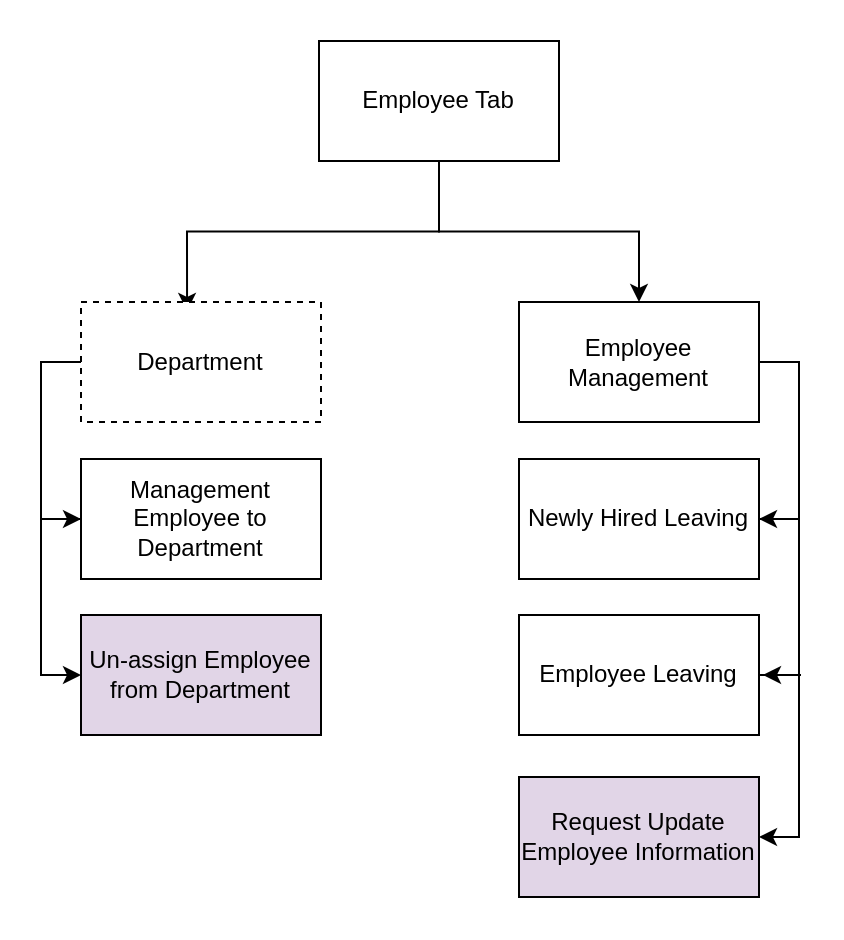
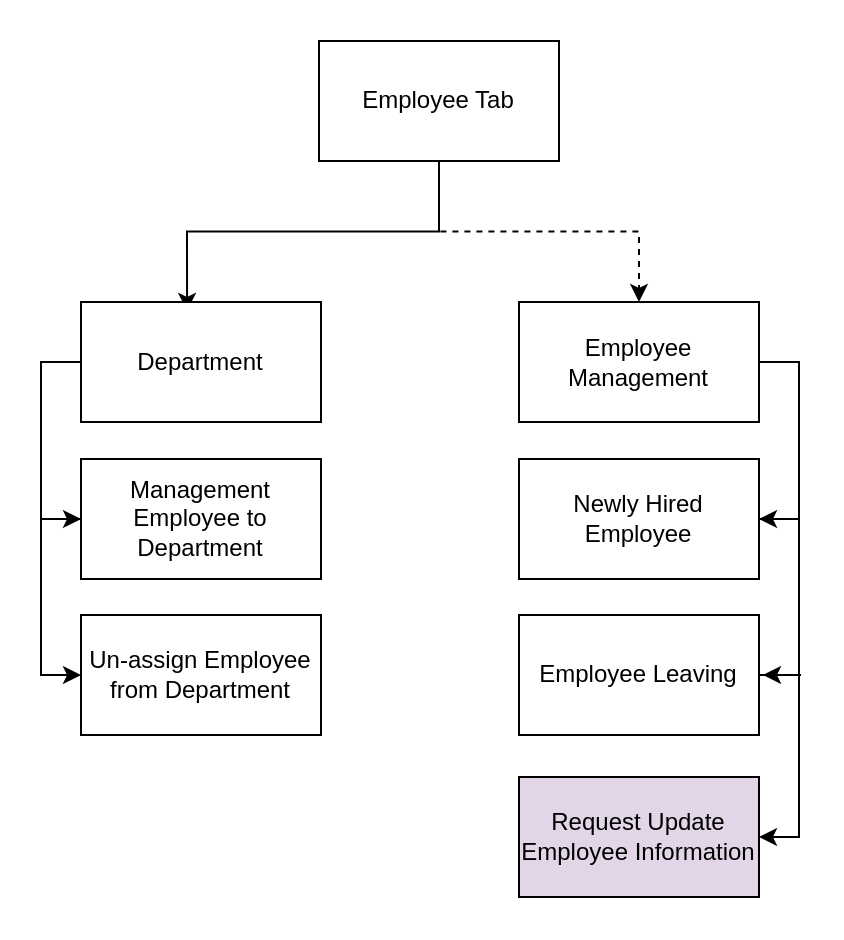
edge "Employee Tab" -> "Employee Management": style solid -> dashed
node "Department": style dashed -> solid
node "Newly Hired Leaving": label "Newly Hired Leaving" -> "Newly Hired Employee"
node "Un-assign Employee from Department": fillcolor #e1d5e7 -> #ffffff
